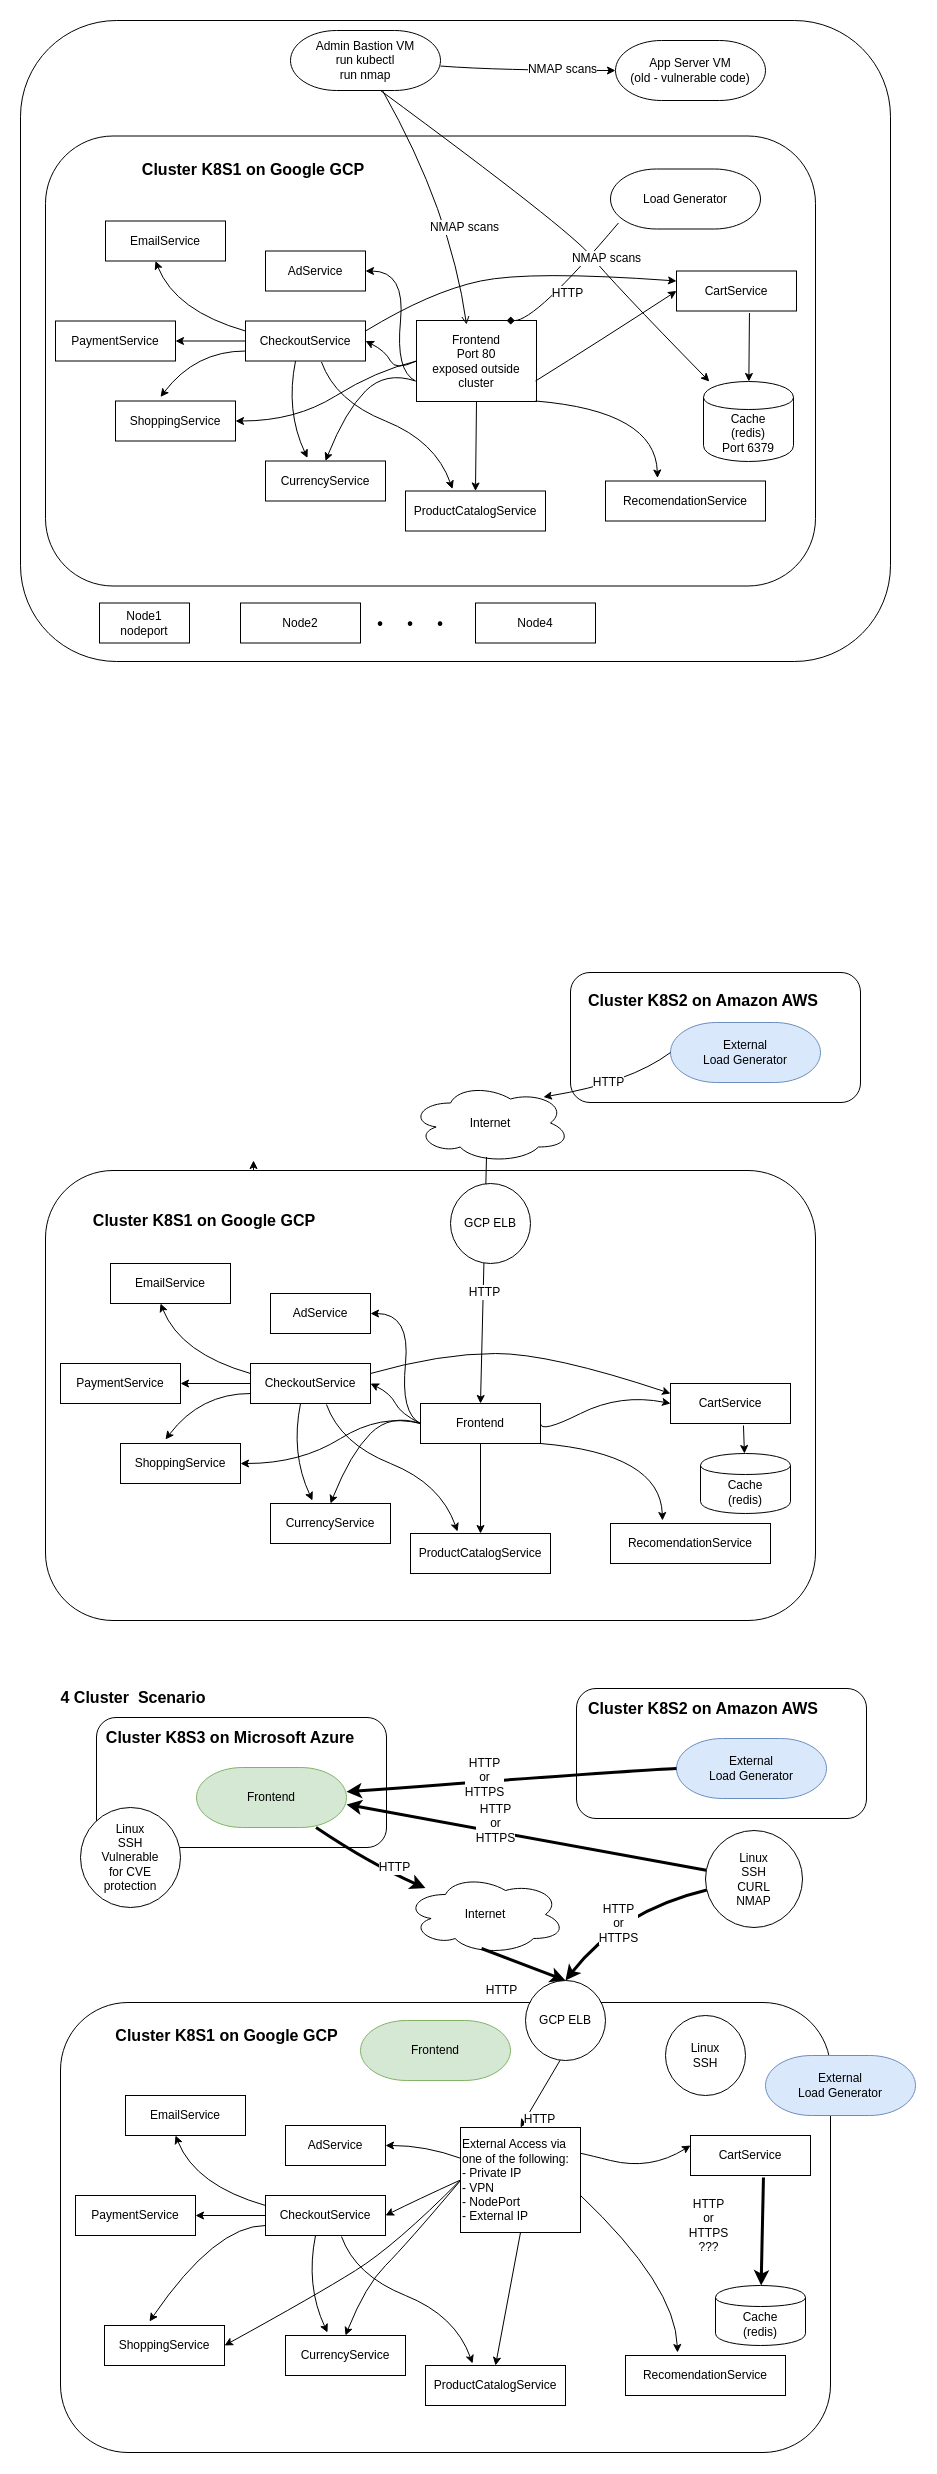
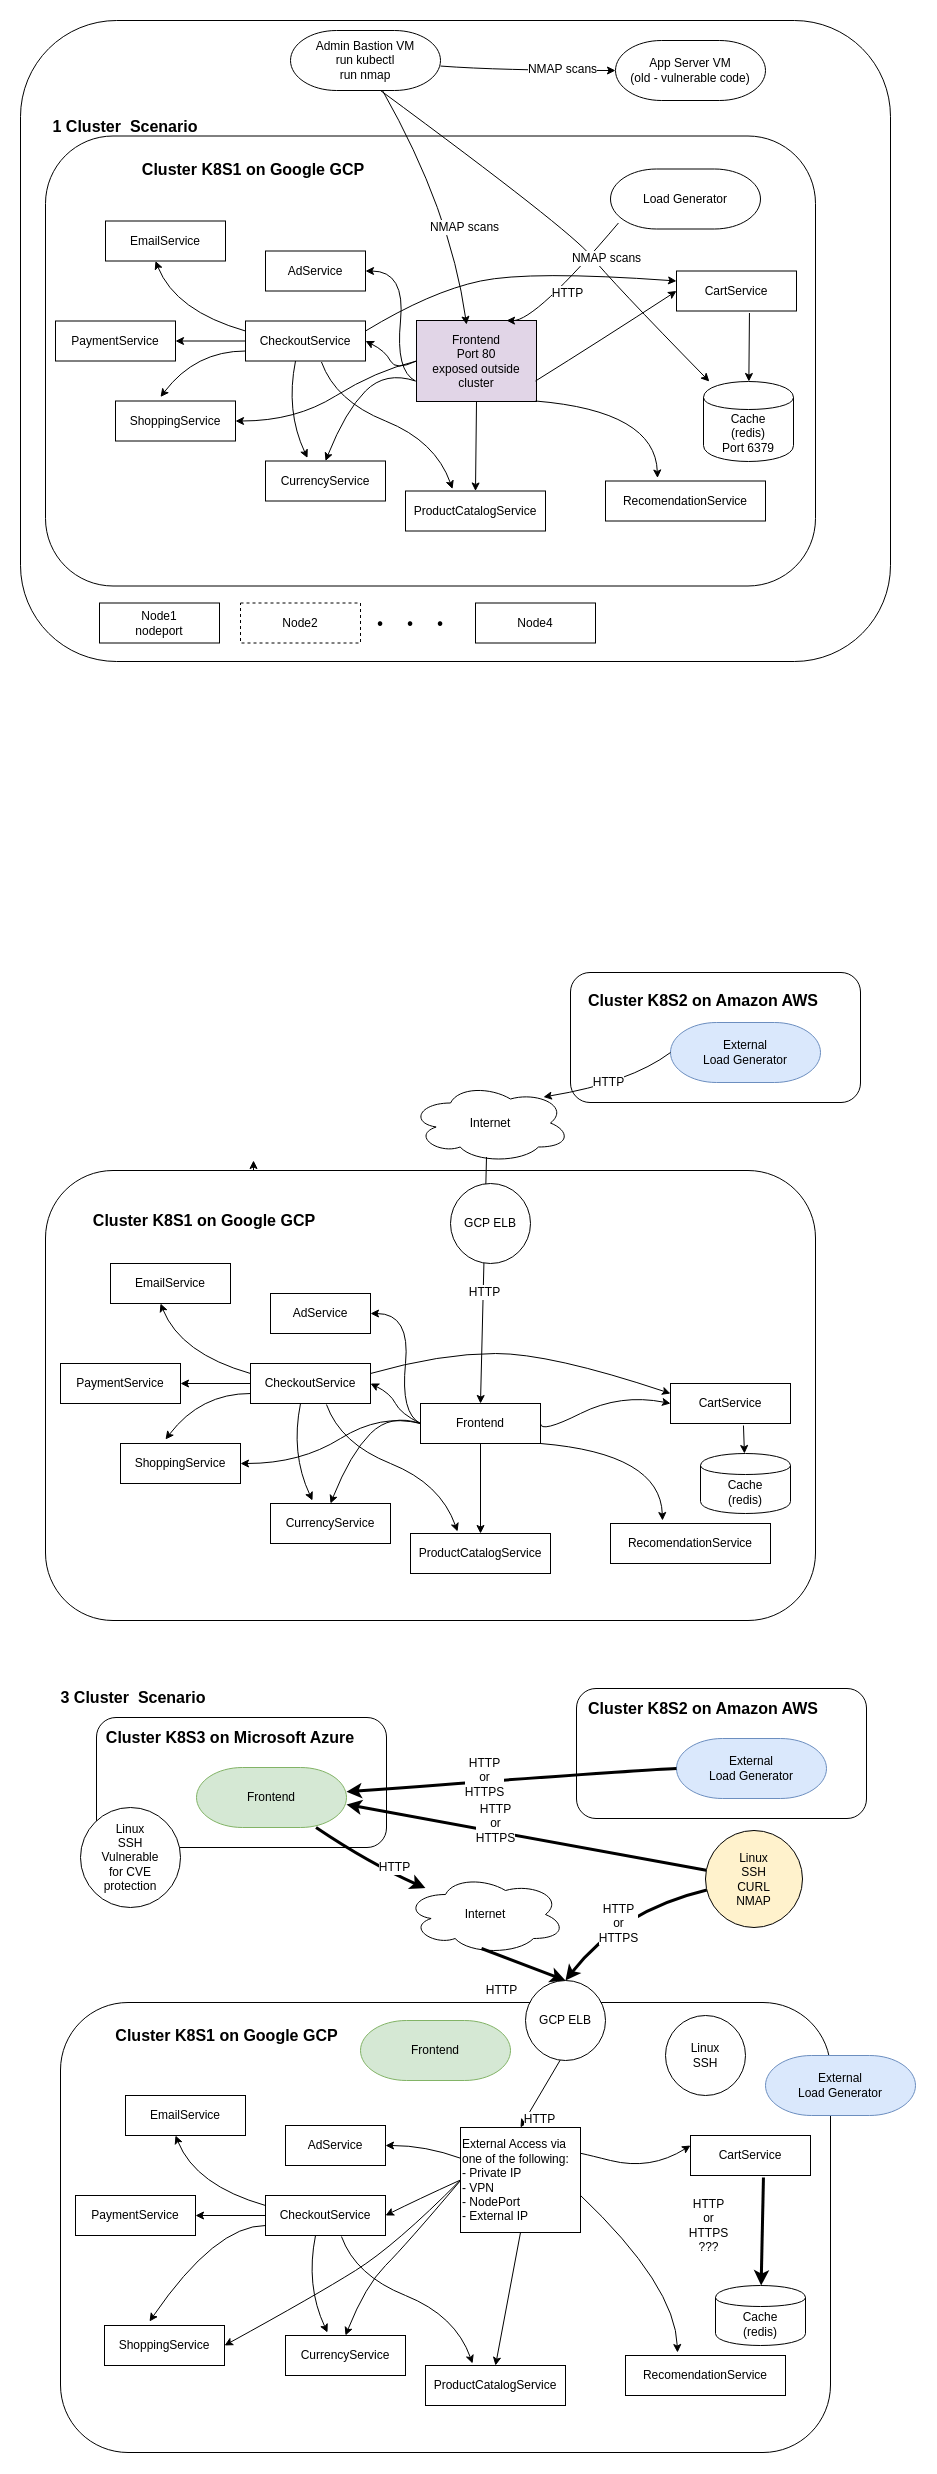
node "1 Cluster Scenario": added
edge "Load Generator" -> "Frontend Port 80 exposed outside cluster": arrowhead diamond -> classic
edge "Admin Bastion VM run kubectl run nmap" -> "Frontend Port 80 exposed outside cluster": arrowhead open -> classic
node "Frontend Port 80 exposed outside cluster": fillcolor #ffffff -> #e1d5e7
node "Node1 nodeport": size 90x40 -> 120x40
node "Node2": style solid -> dashed
node "4 Cluster Scenario": label "4 Cluster Scenario" -> "3 Cluster Scenario"
node "Linux SSH CURL NMAP": fillcolor #ffffff -> #fff2cc
